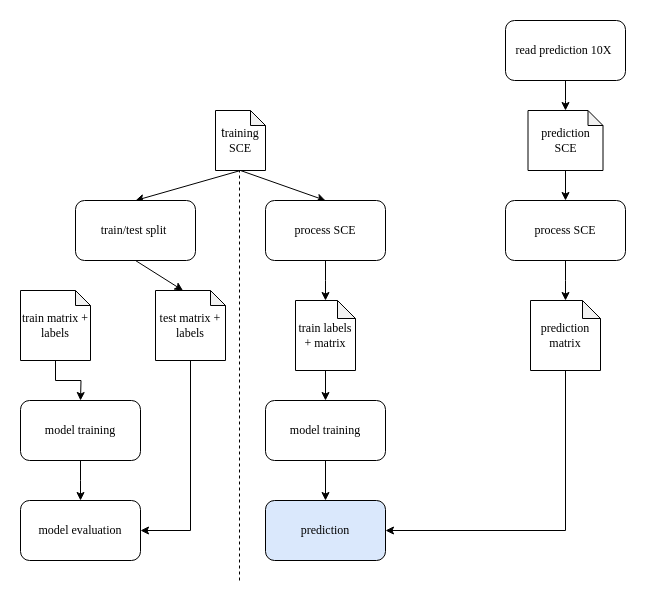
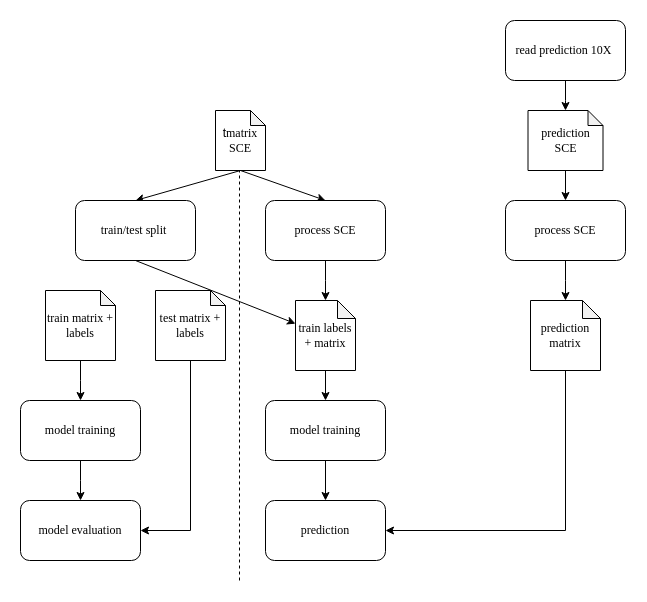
node "training SCE": label "training SCE" -> "tmatrix SCE"
edge "train/test split" -> "test matrix + labels": now "train/test split" -> "train labels + matrix"
node "train matrix + labels": moved (56, 326) -> (81, 326)
node "prediction": fillcolor #dae8fc -> #ffffff
